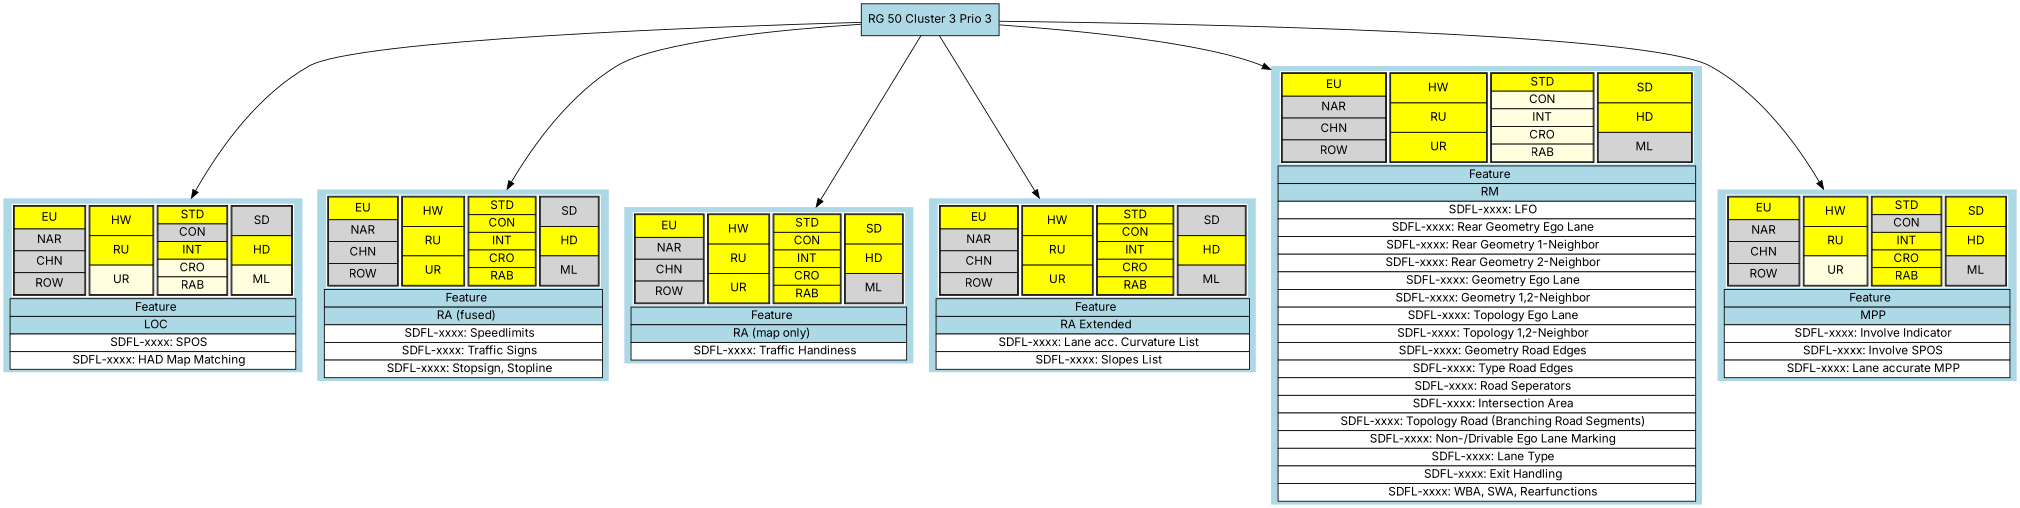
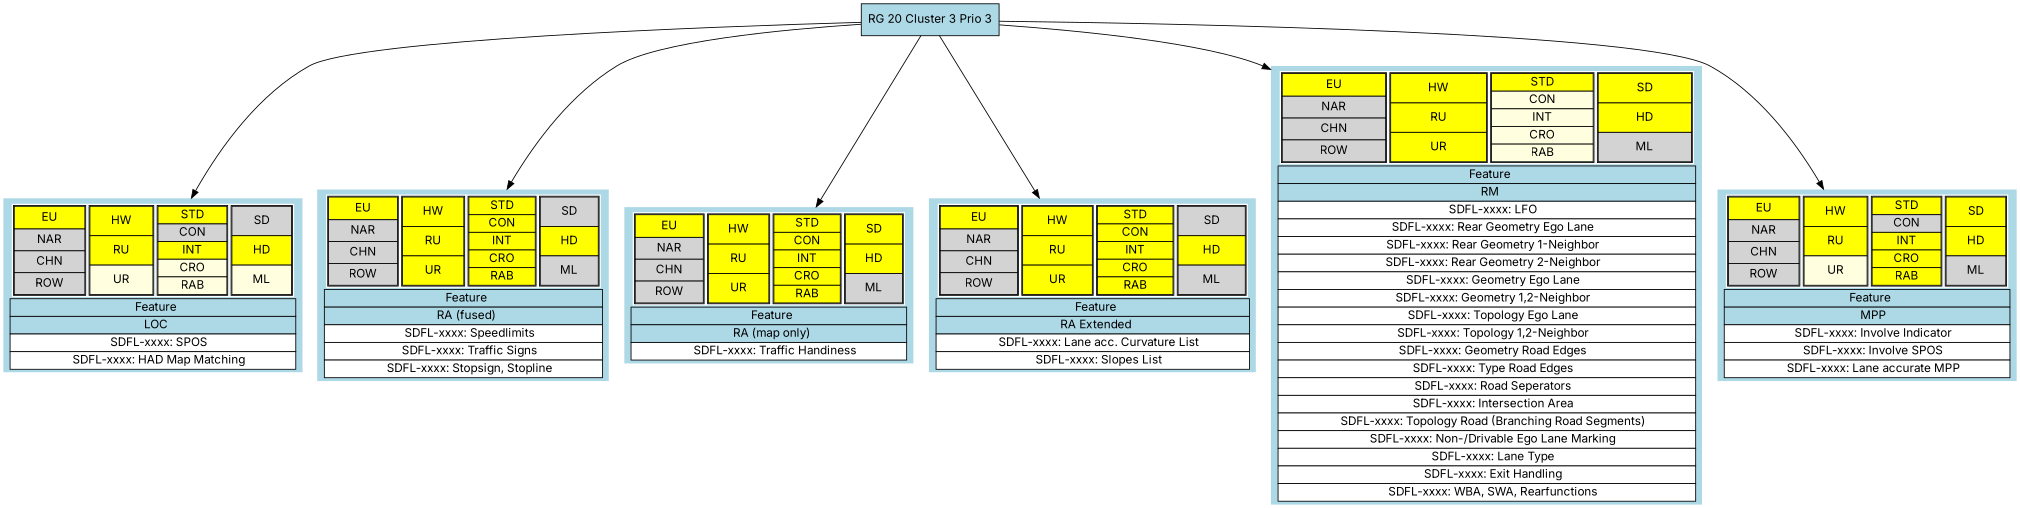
node "RG 50 Cluster 3 Prio 3": label "RG 50 Cluster 3 Prio 3" -> "RG 20 Cluster 3 Prio 3"
